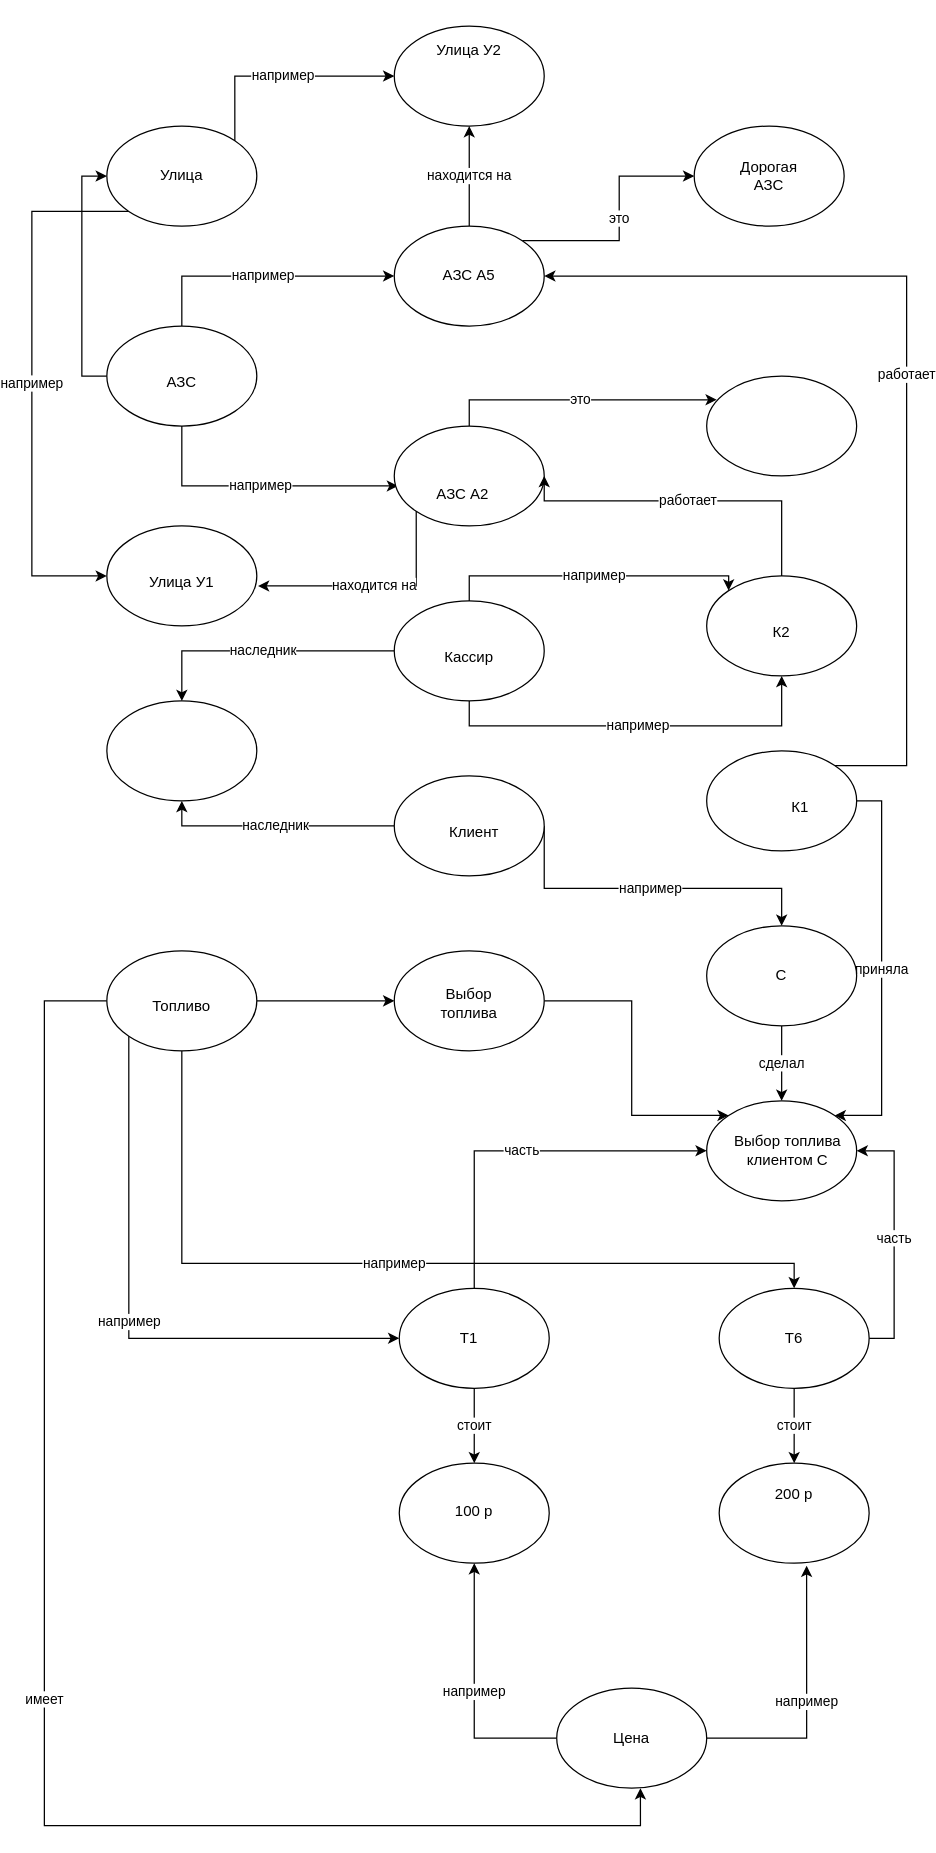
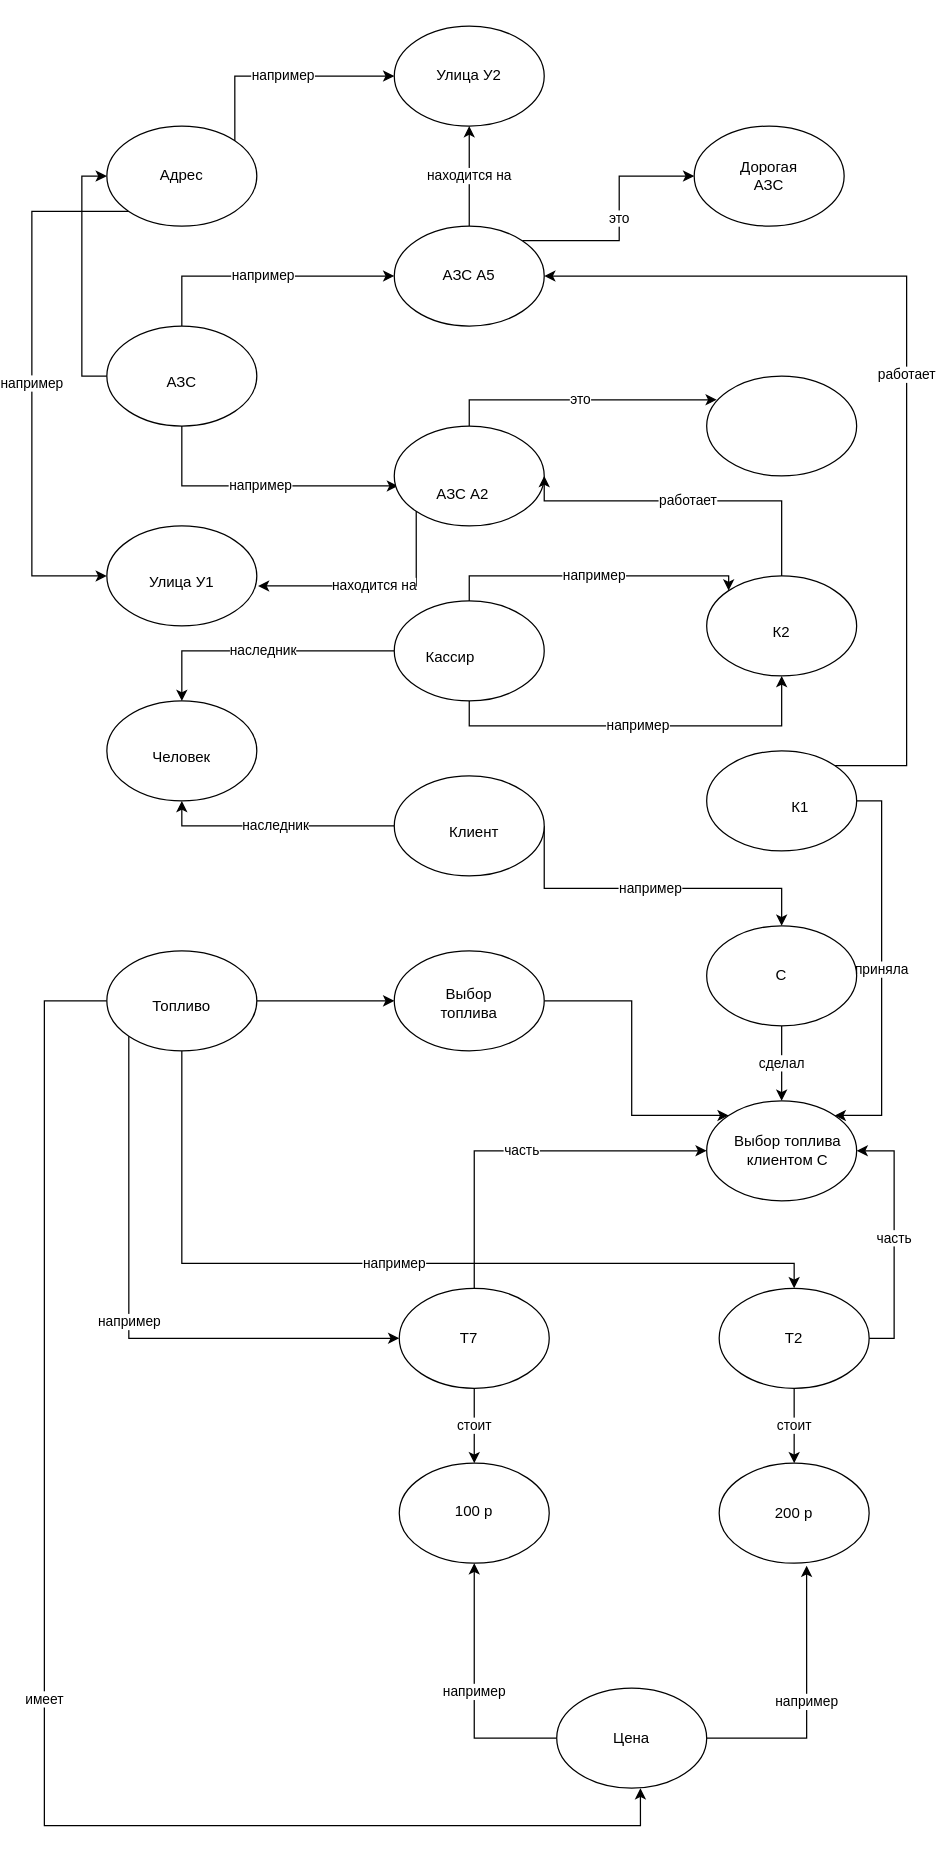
node "Улица У2": moved (469, 51) -> (469, 76)
node "Улица": label "Улица" -> "Адрес"
node "Кассир": moved (469, 657) -> (451, 657)
node "Человек": added
node "Т1": label "Т1" -> "Т7"
node "Т6": label "Т6" -> "Т2"
node "200 р": moved (794, 1494) -> (794, 1513)
